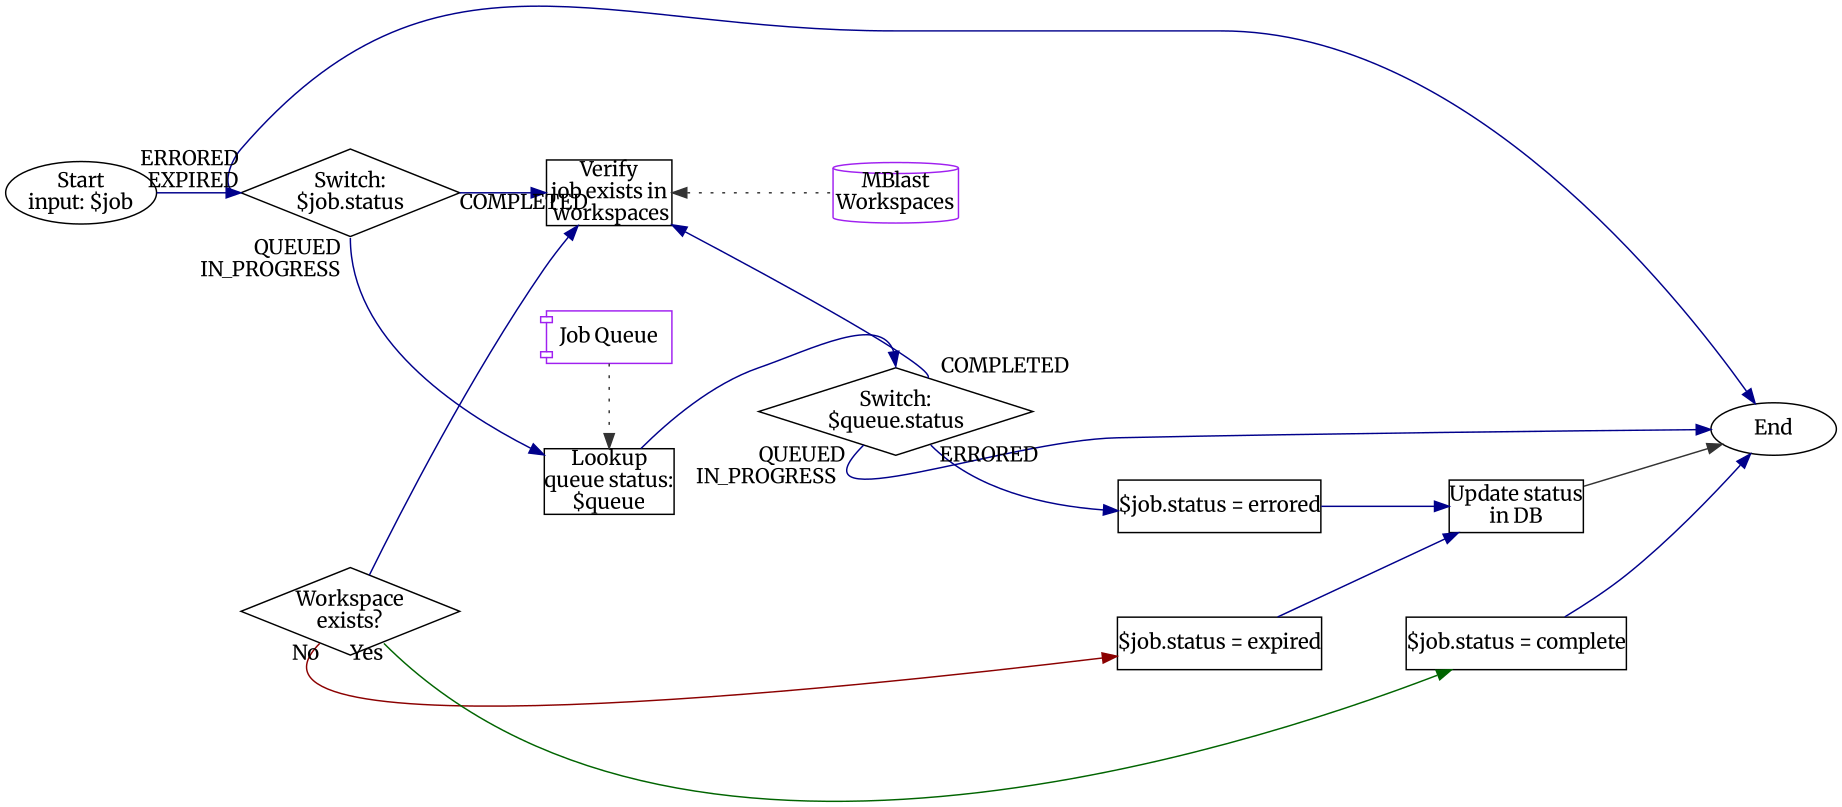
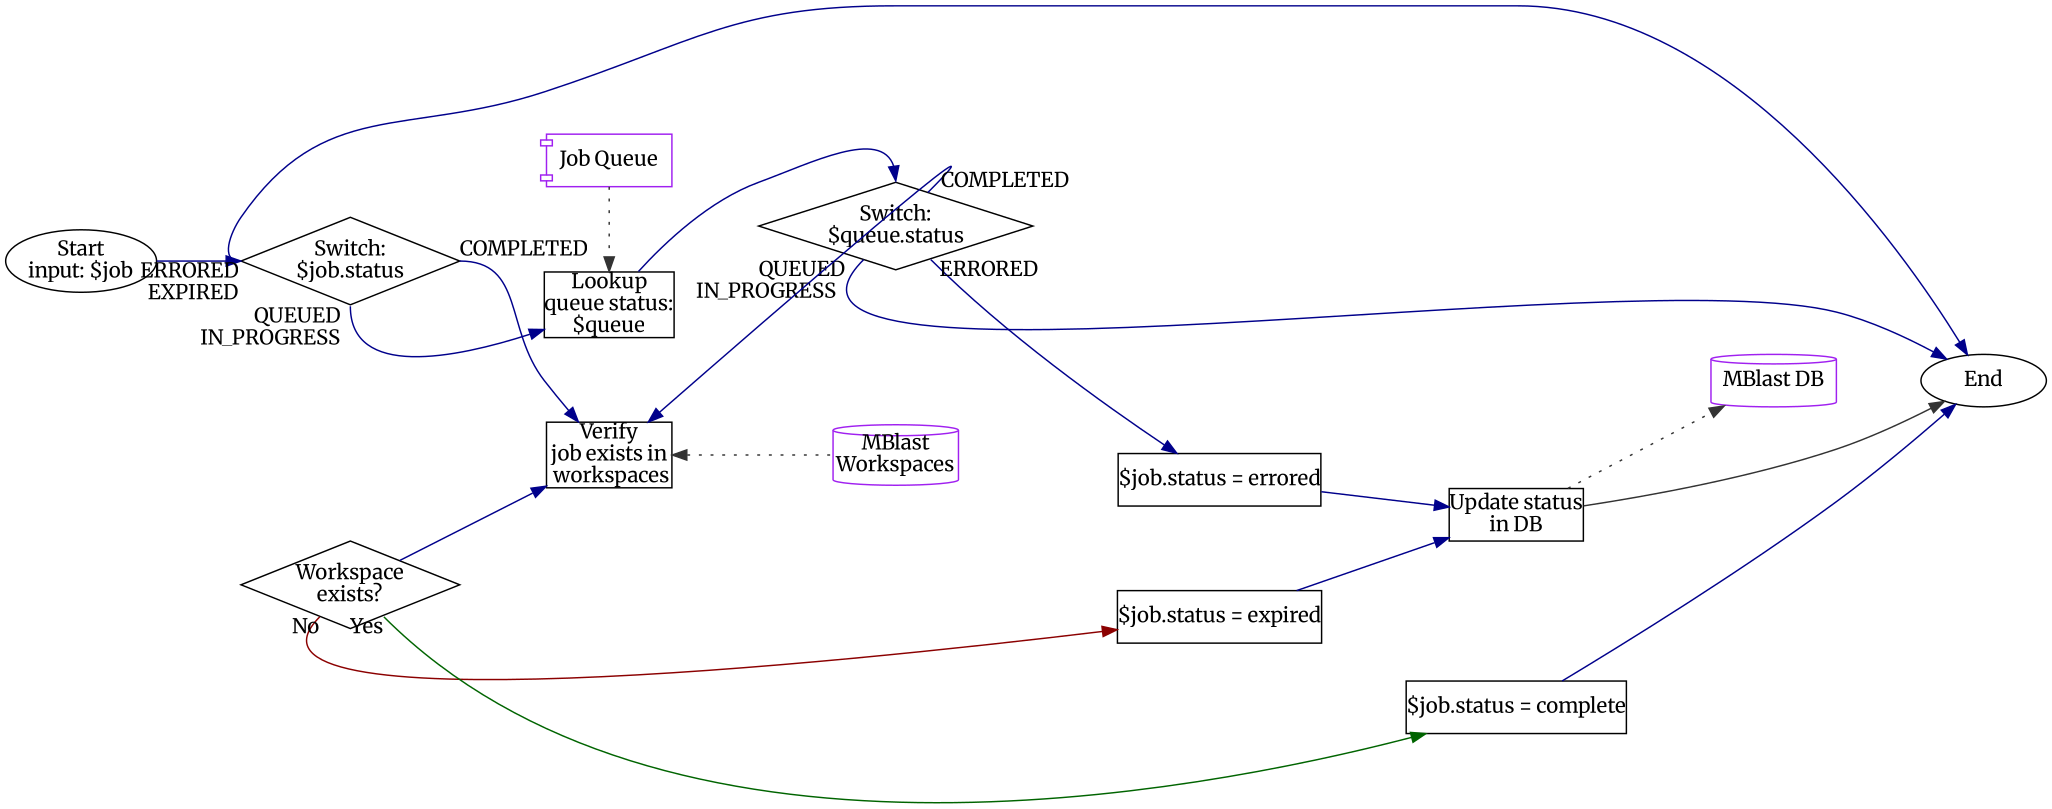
node "MBlast DB": added
